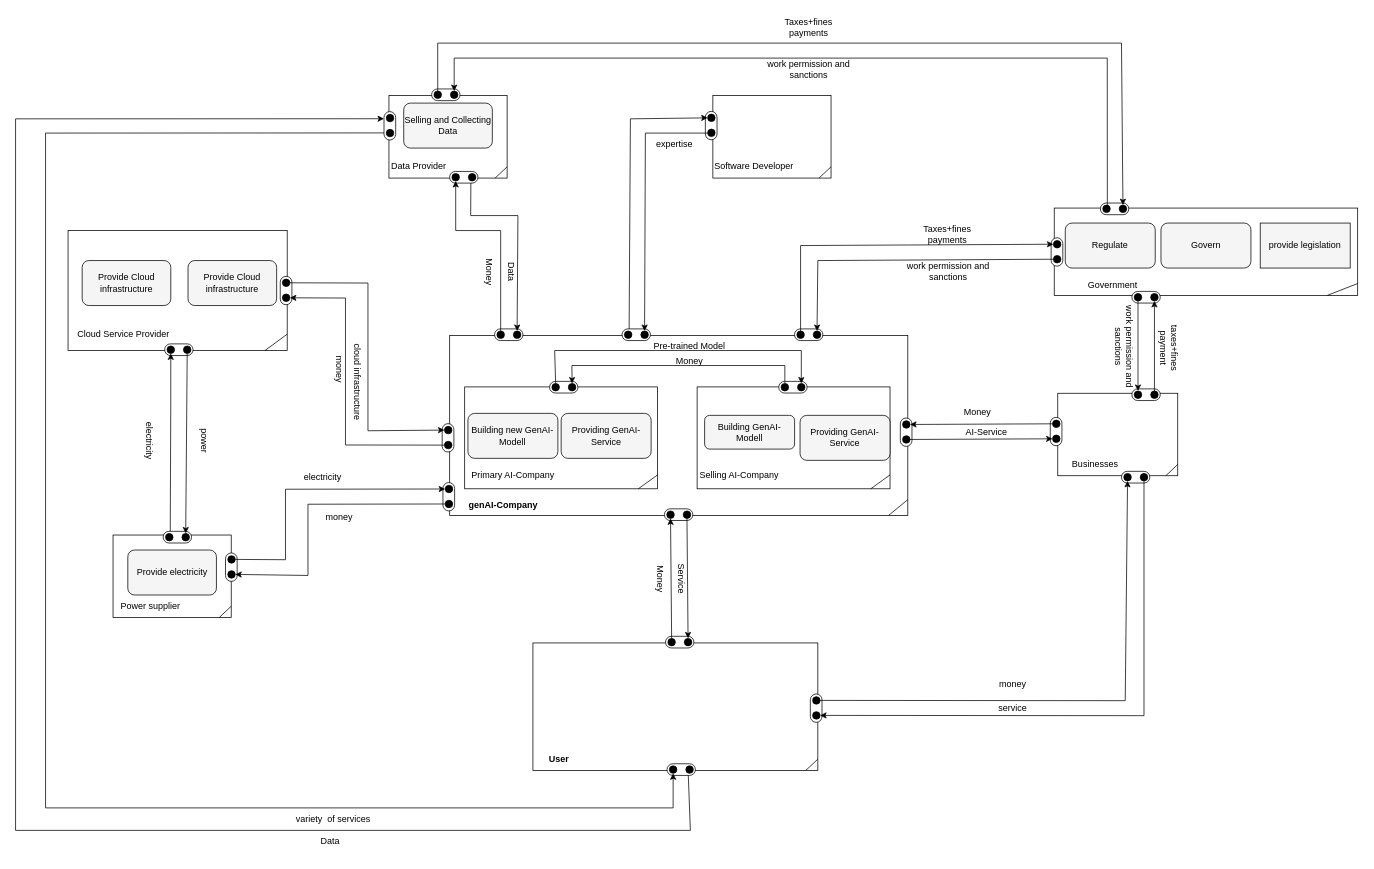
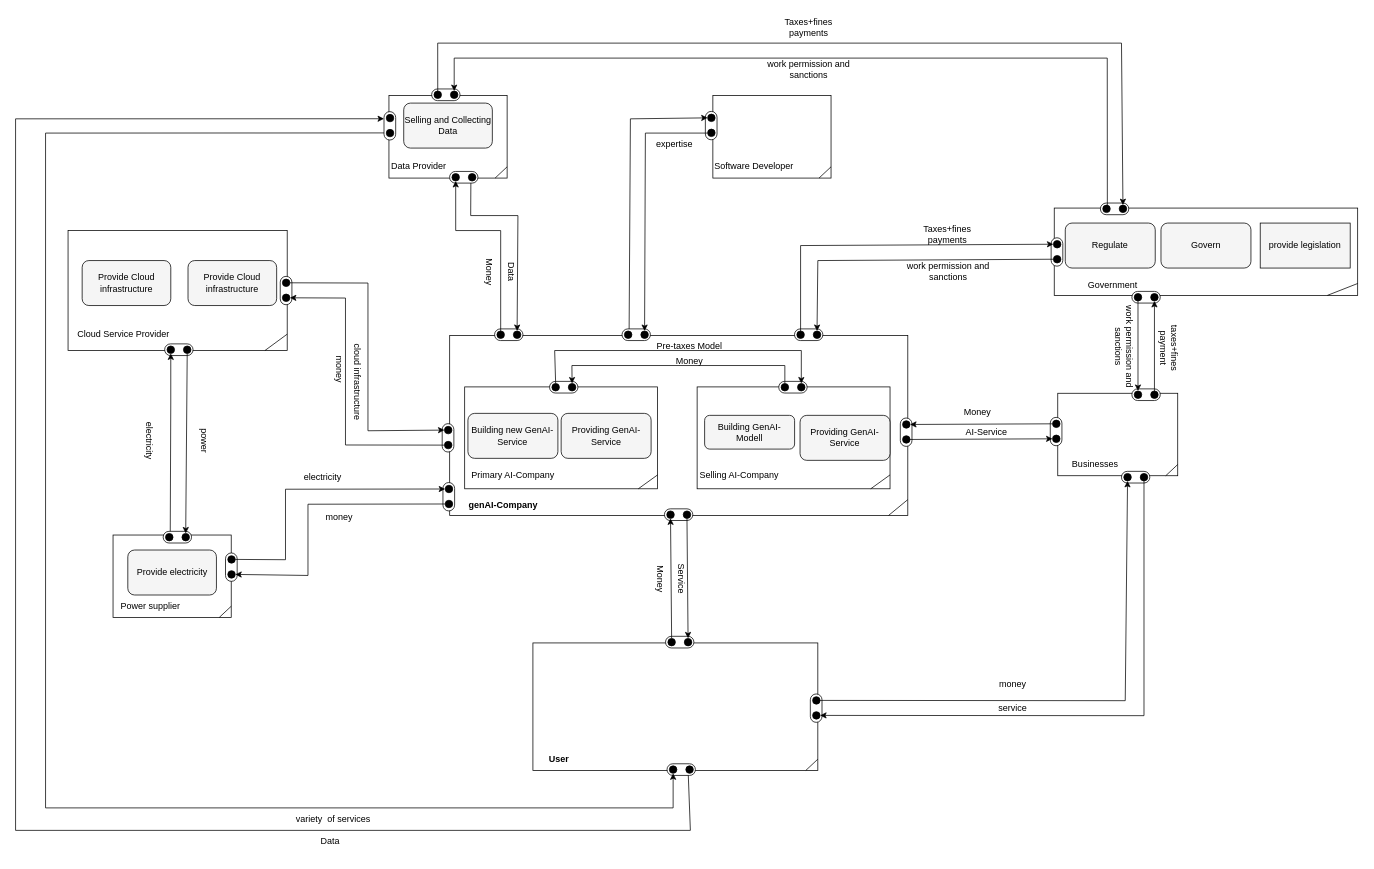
node "Pre-trained Model": label "Pre-trained Model" -> "Pre-taxes Model"
node "Building new GenAI-Modell": label "Building new GenAI-Modell" -> "Building new GenAI-Service"
